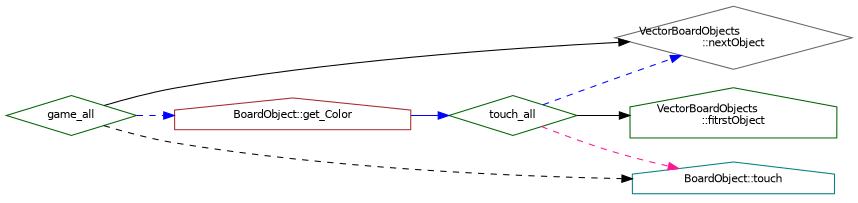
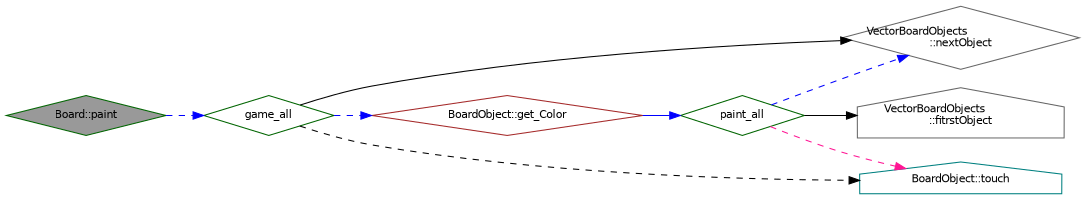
node "Board::paint": added
node "BoardObject::get_Color": shape house -> diamond
node "touch_all": label "touch_all" -> "paint_all"
node "VectorBoardObjects ::fitrstObject": color darkgreen -> gray40
